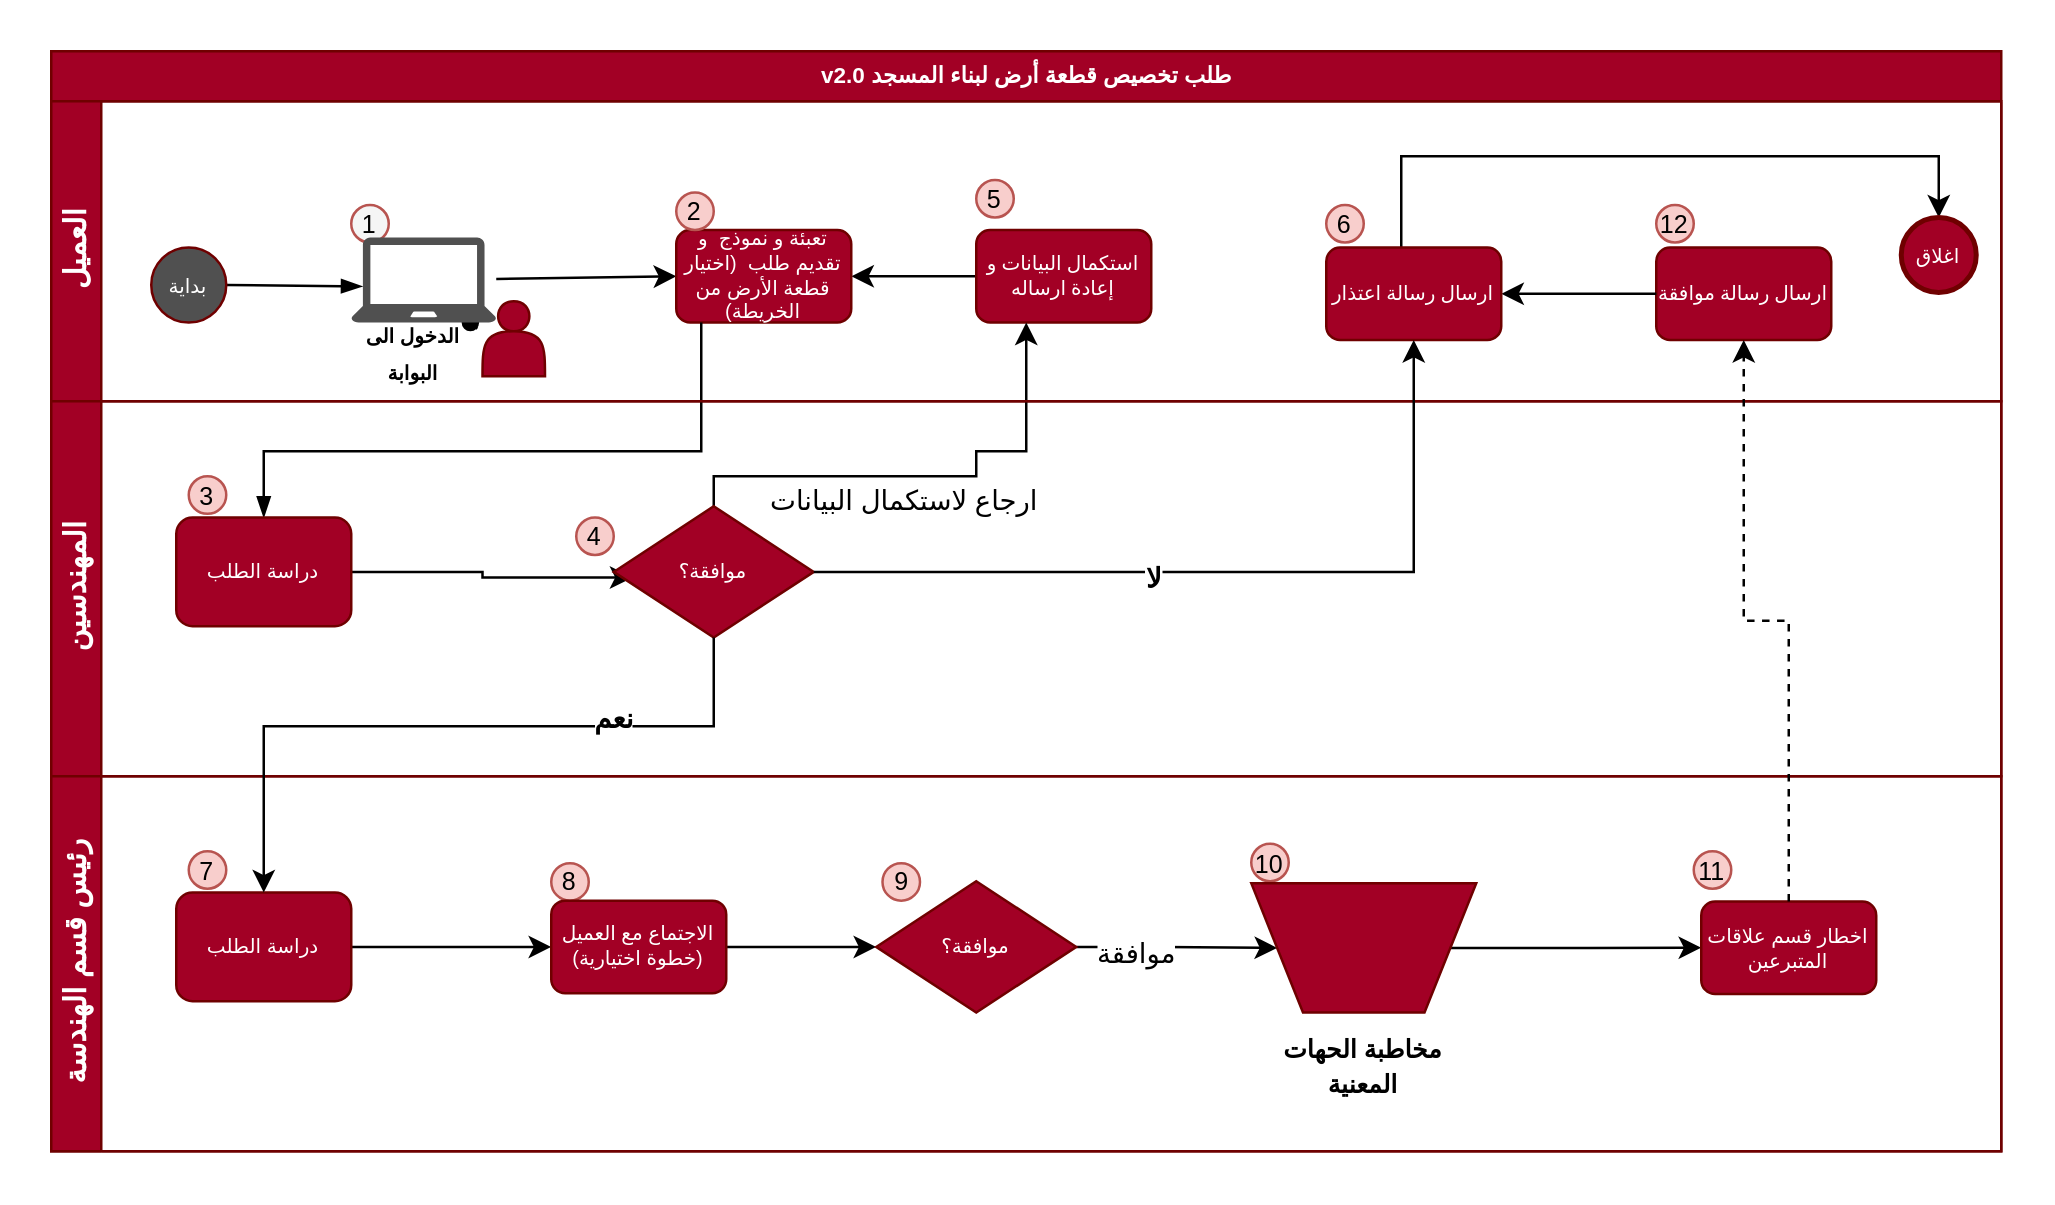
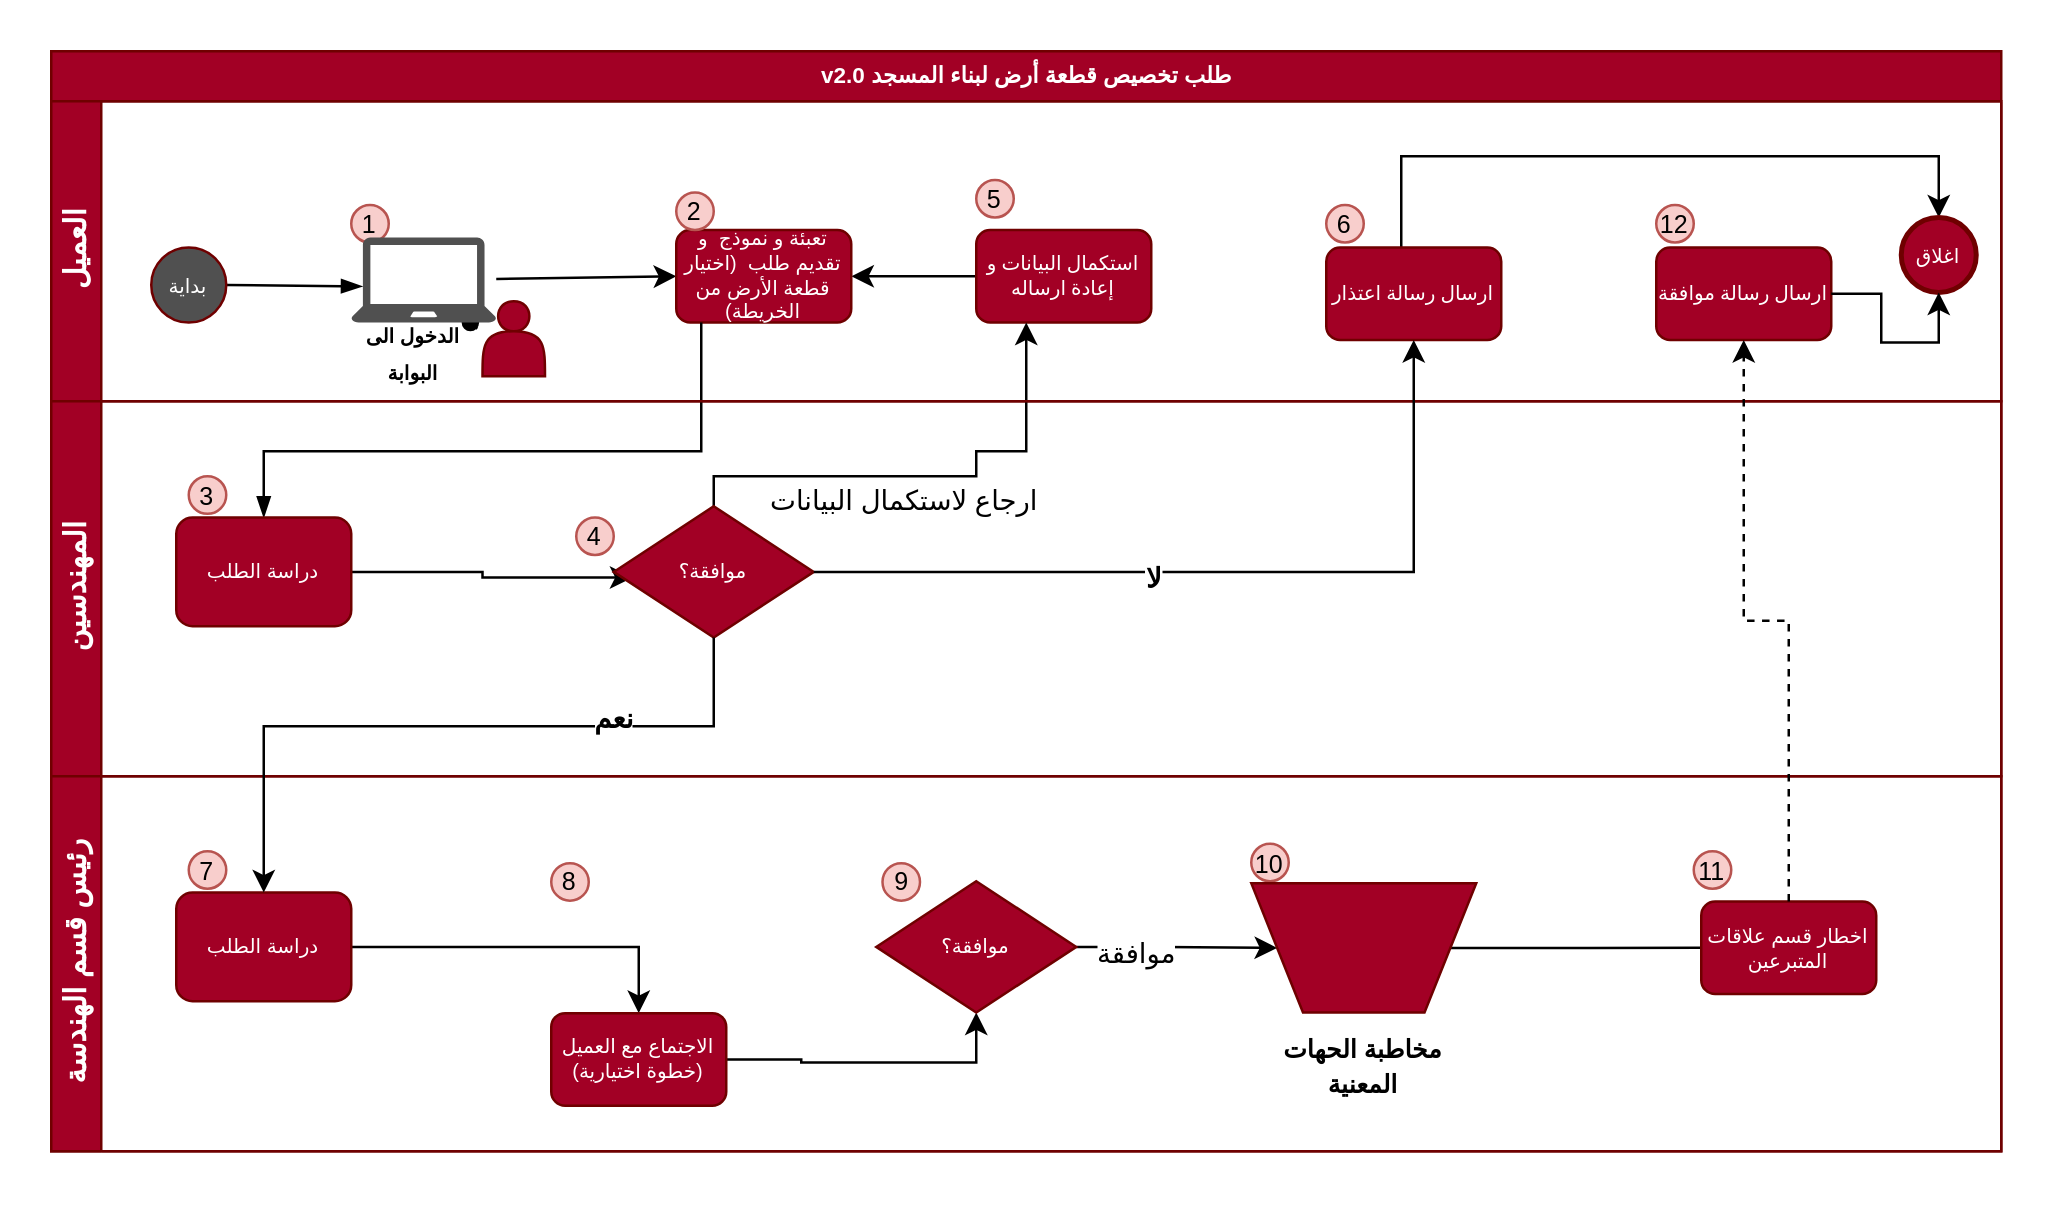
node "1": fillcolor #f5f5f5 -> #f8cecc
edge "ارسال رسالة موافقة" -> "ارسال رسالة اعتذار": now "ارسال رسالة موافقة" -> "اغلاق"
node "الاجتماع مع العميل (خطوة اختيارية)": moved (639, 947) -> (639, 1059)
edge "مخاطبة الحهات المعنية" -> "اخطار قسم علاقات المتبرعين": arrowhead classic -> none
